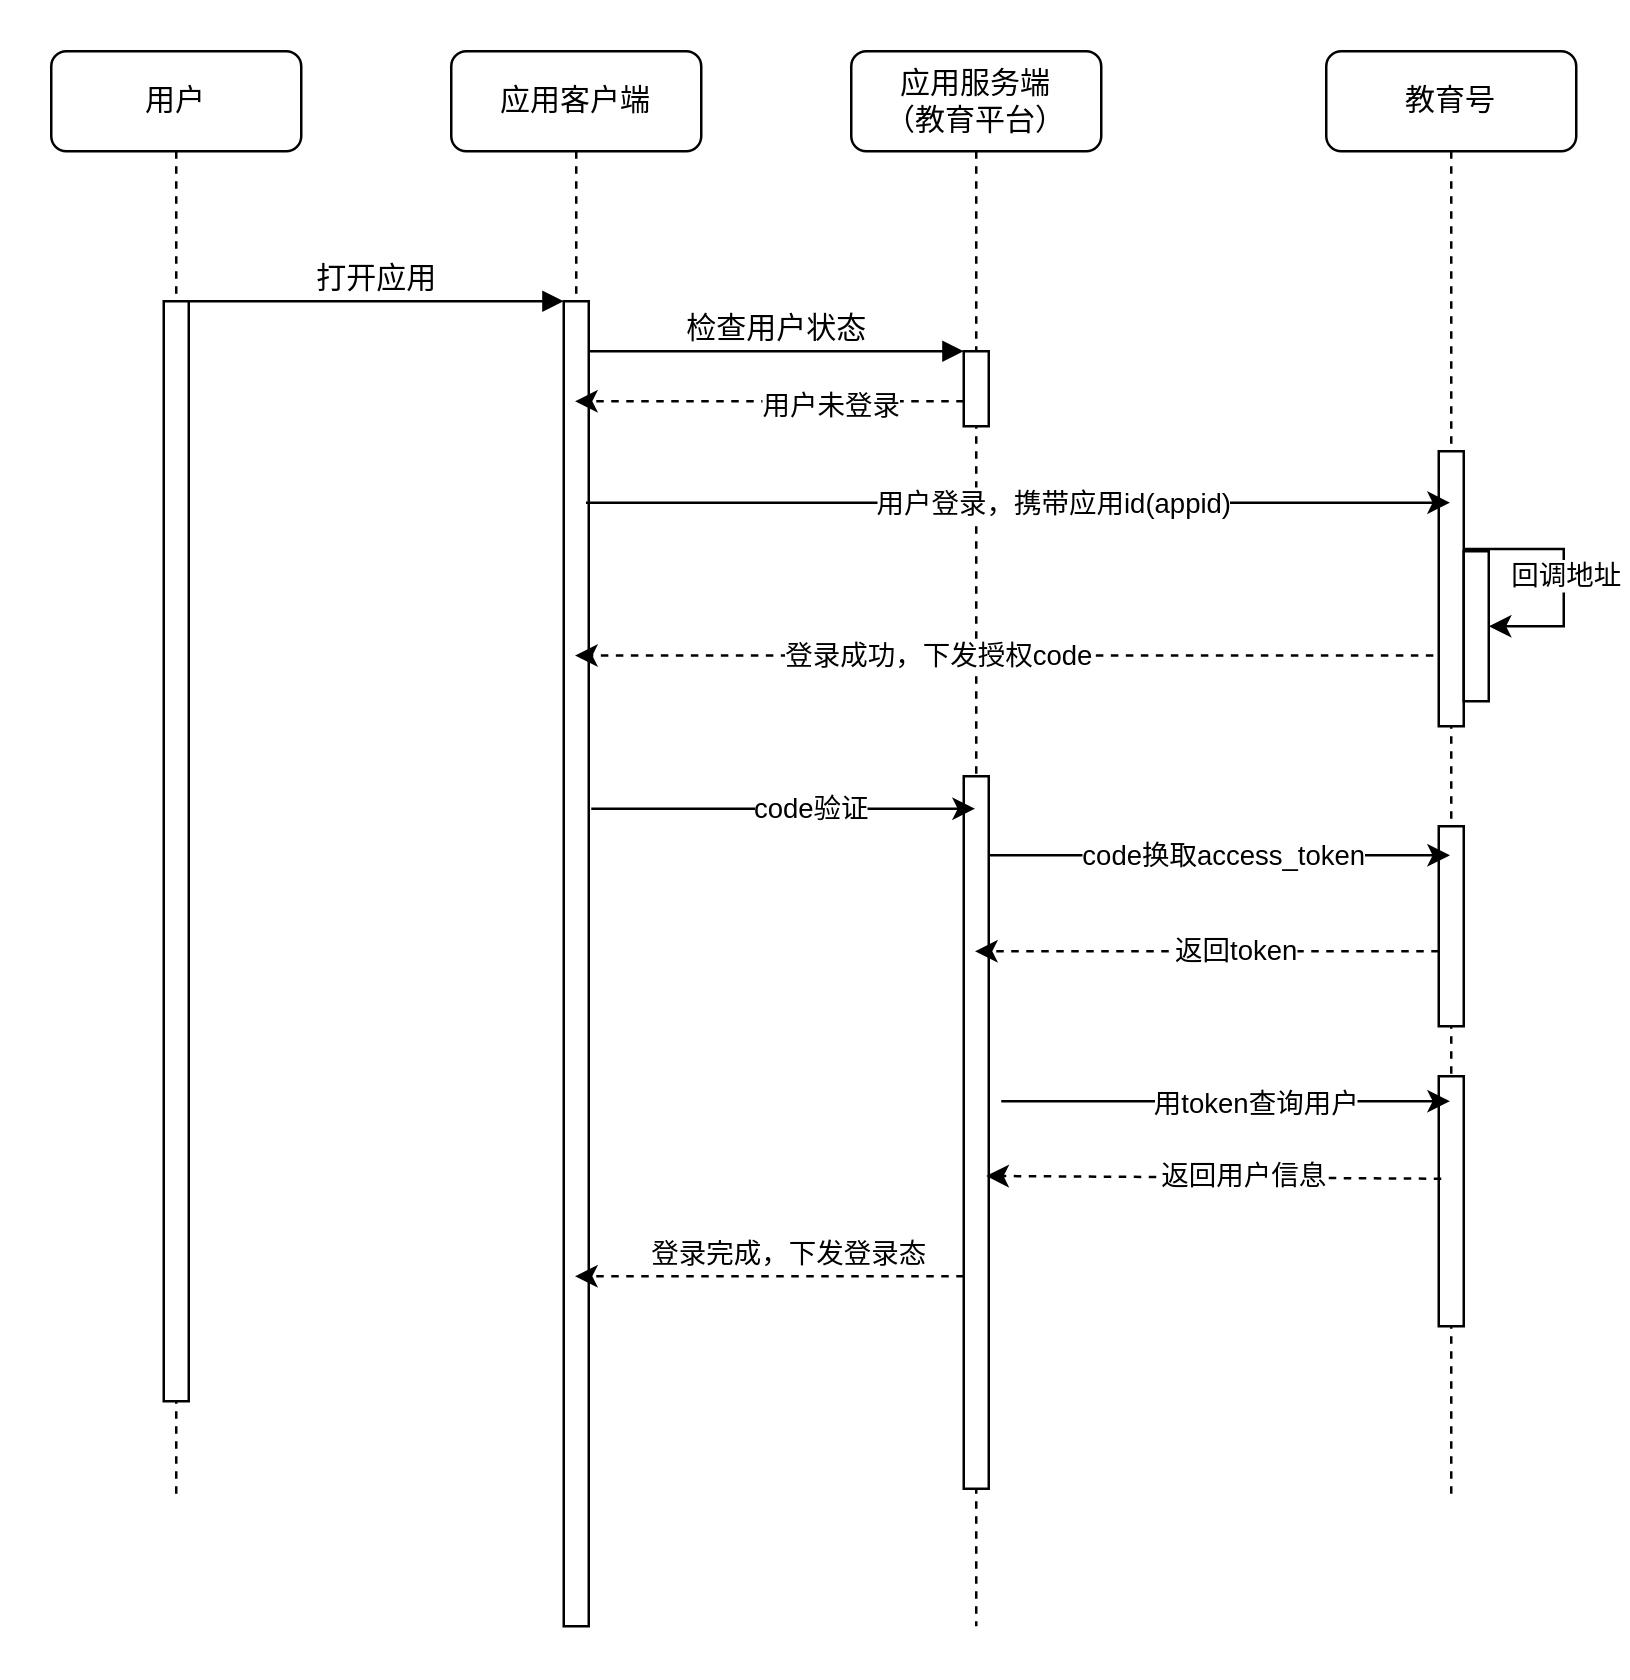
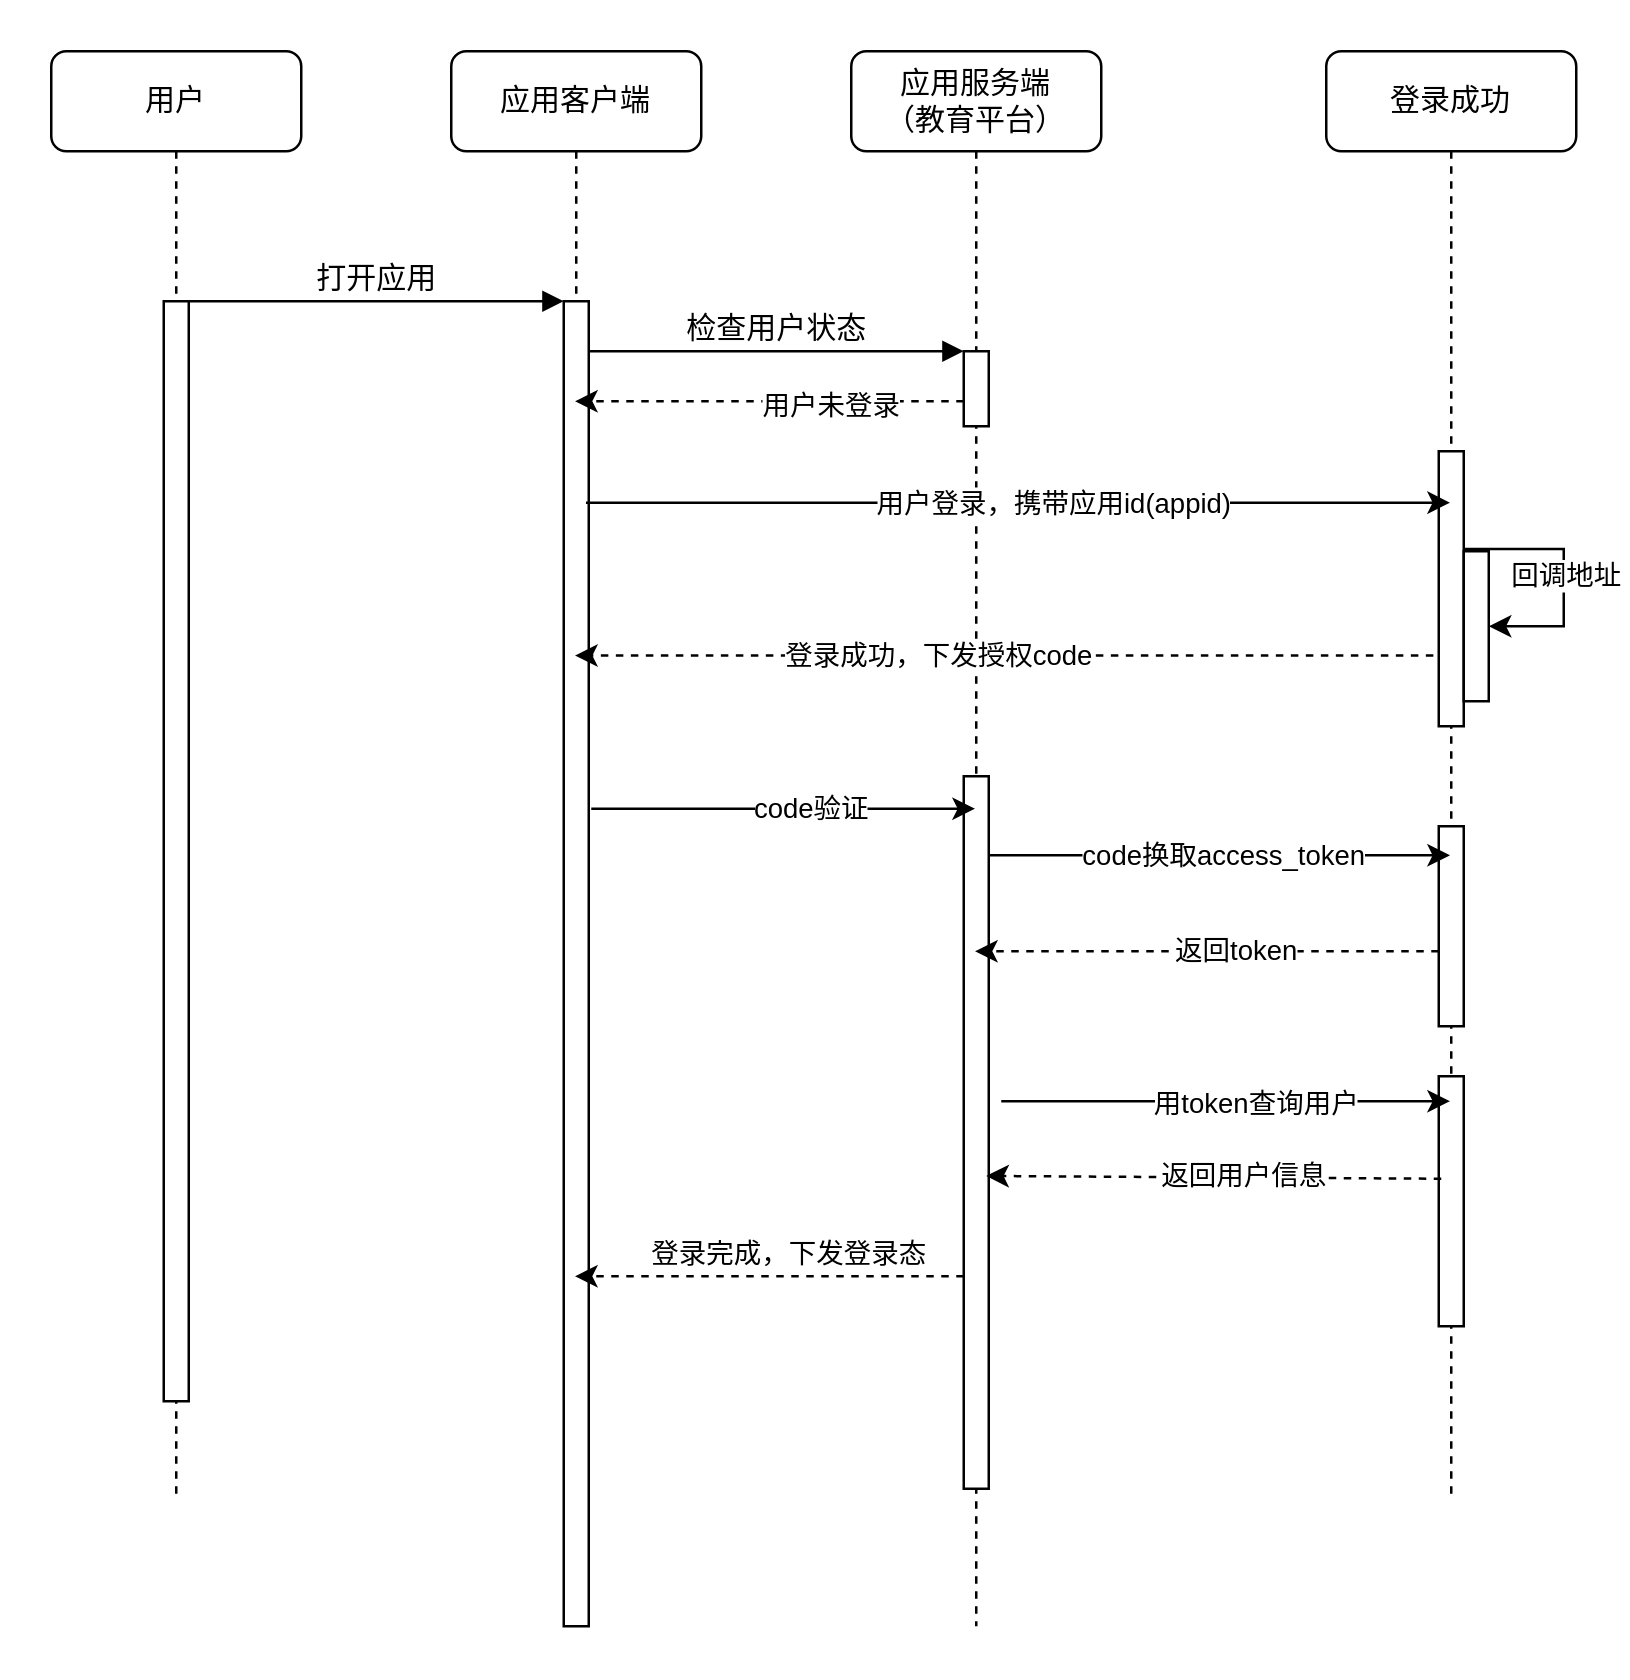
node "教育号": label "教育号" -> "登录成功"
